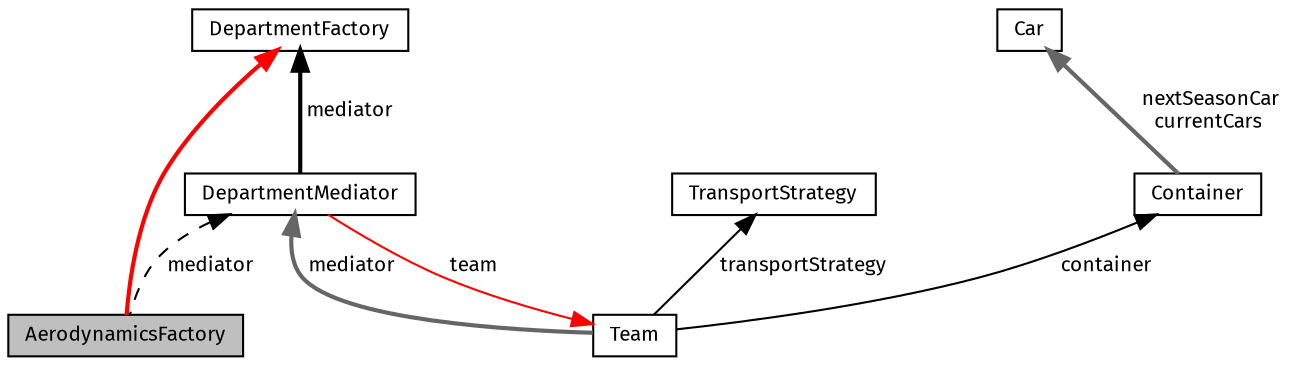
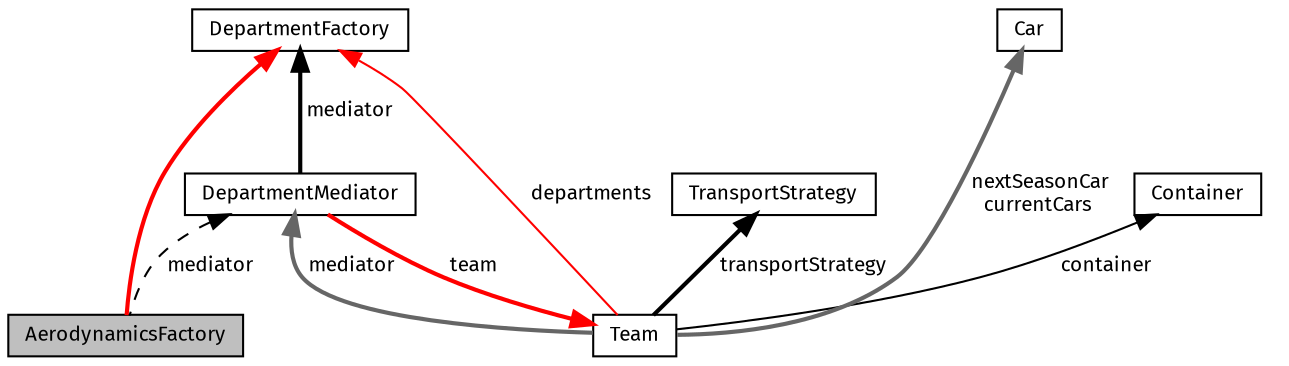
edge "Container" -> "Car": now "Team" -> "Car"
edge "Team" -> "DepartmentFactory": added, label "departments"
edge "Team" -> "TransportStrategy": style solid -> bold
edge "DepartmentMediator" -> "Team": style solid -> bold
